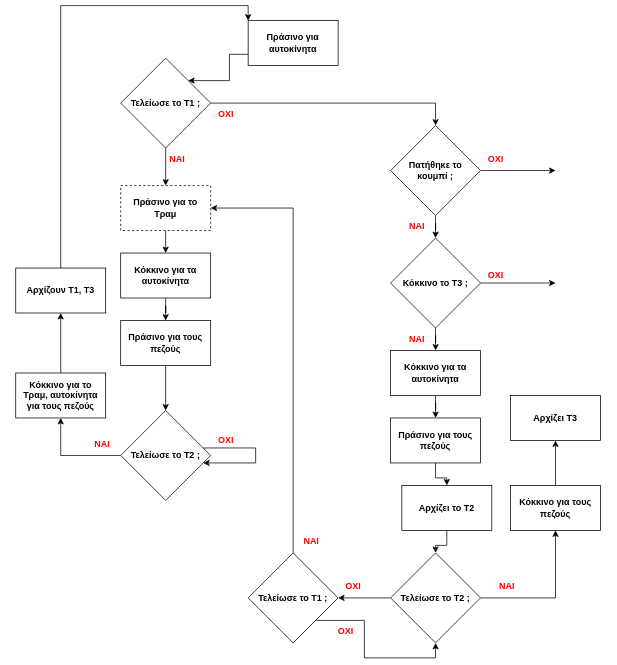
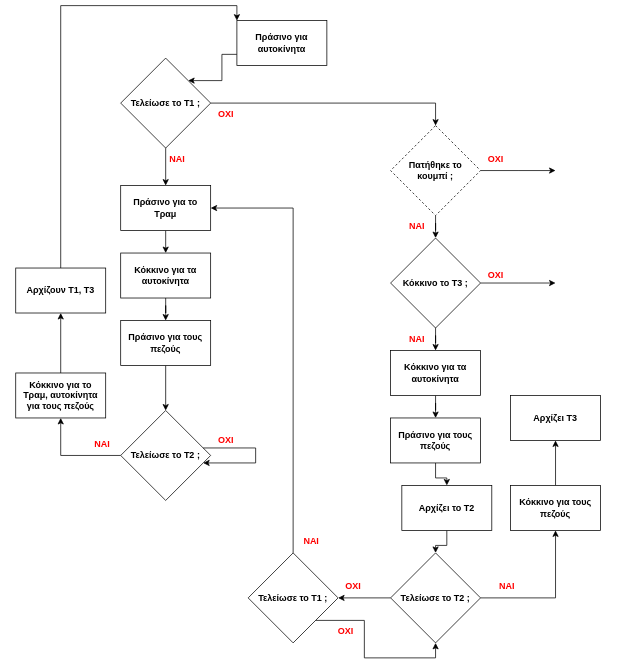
node "Πράσινο για αυτοκίνητα": moved (293, 43) -> (282, 43)
node "Πατήθηκε το κουμπί ;": style solid -> dashed
node "Πράσινο για το Τραμ": style dashed -> solid
